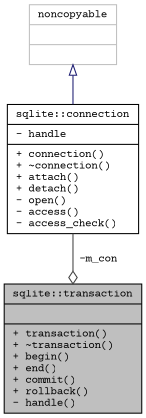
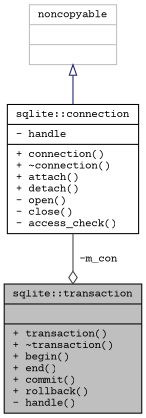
node "sqlite::connection": text "- access()" -> "- close()"
